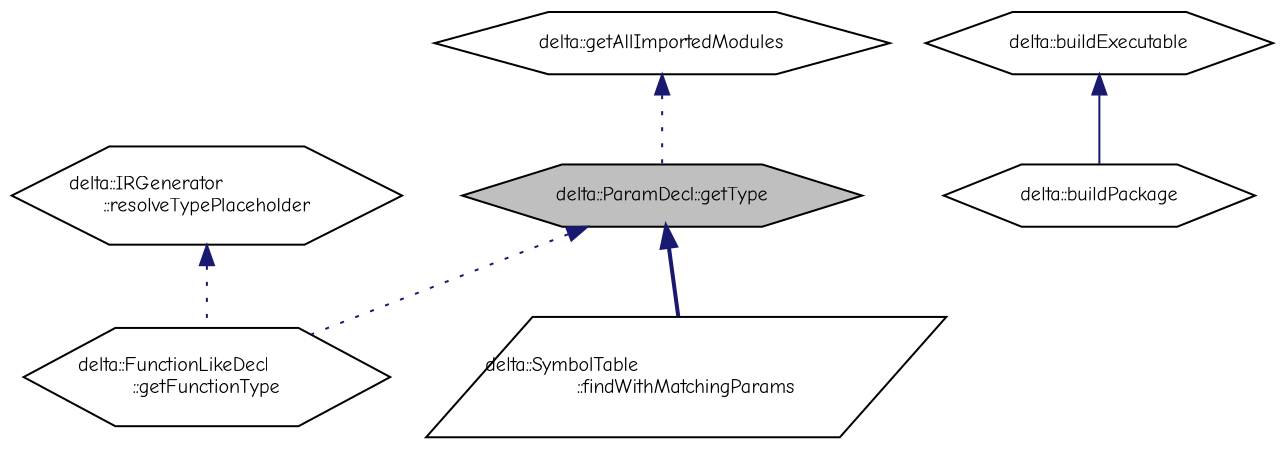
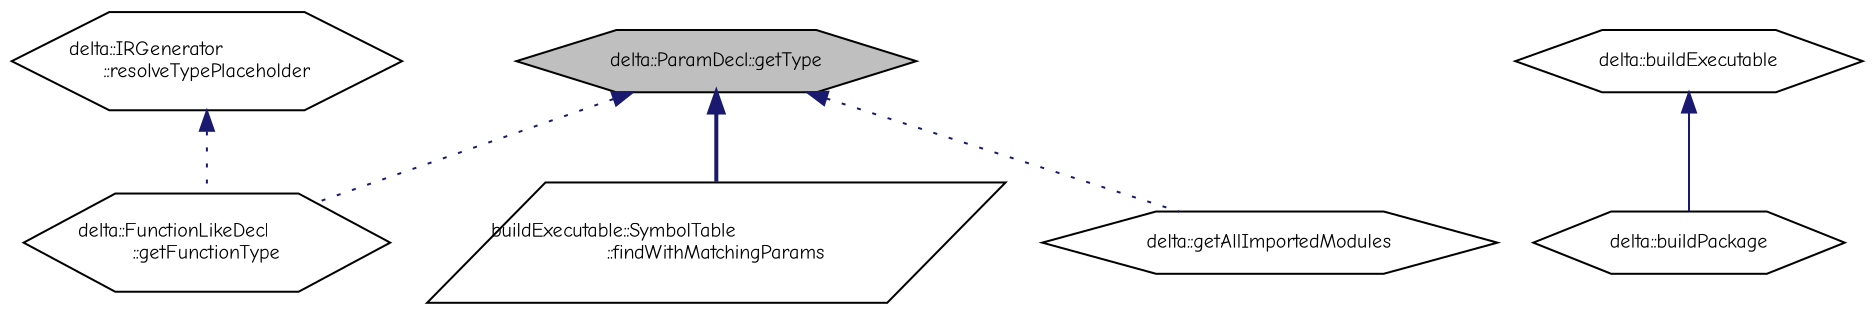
edge "delta::ParamDecl::getType" -> "delta::getAllImportedModules": reversed
node "delta::SymbolTable ::findWithMatchingParams": label "delta::SymbolTable ::findWithMatchingParams" -> "buildExecutable::SymbolTable ::findWithMatchingParams"
